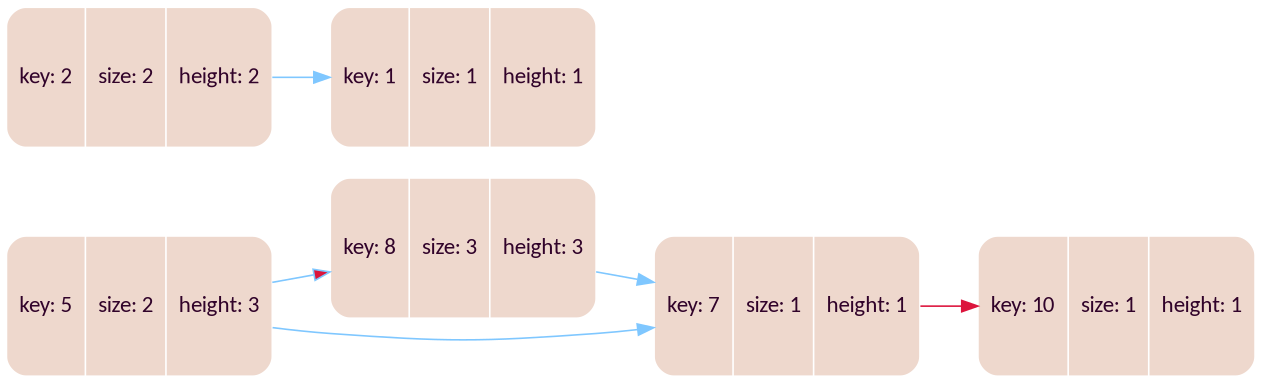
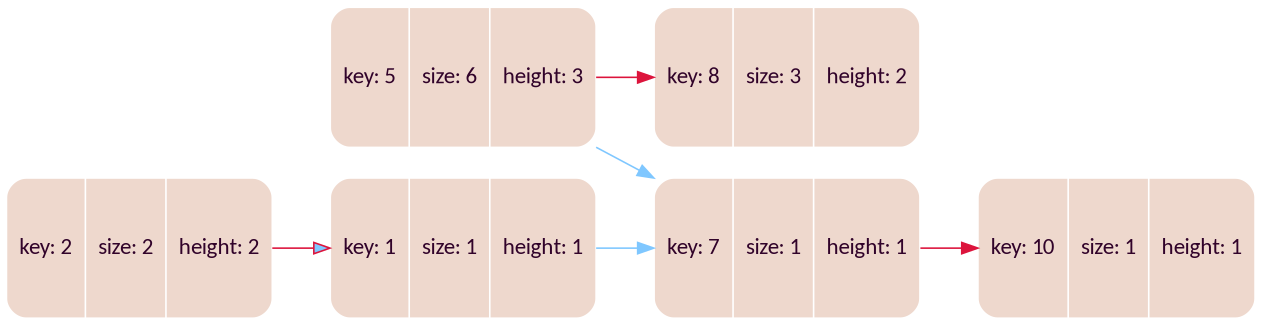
edge "key: 2" -> "key: 1": color #7fc7ff -> #dc143c
node "key: 8": text "height: 3" -> "height: 2"
edge "key: 8" -> "key: 7": now "key: 1" -> "key: 7"
edge "key: 5" -> "key: 8": color #7fc7ff -> #dc143c
node "key: 5": text "size: 2" -> "size: 6"
